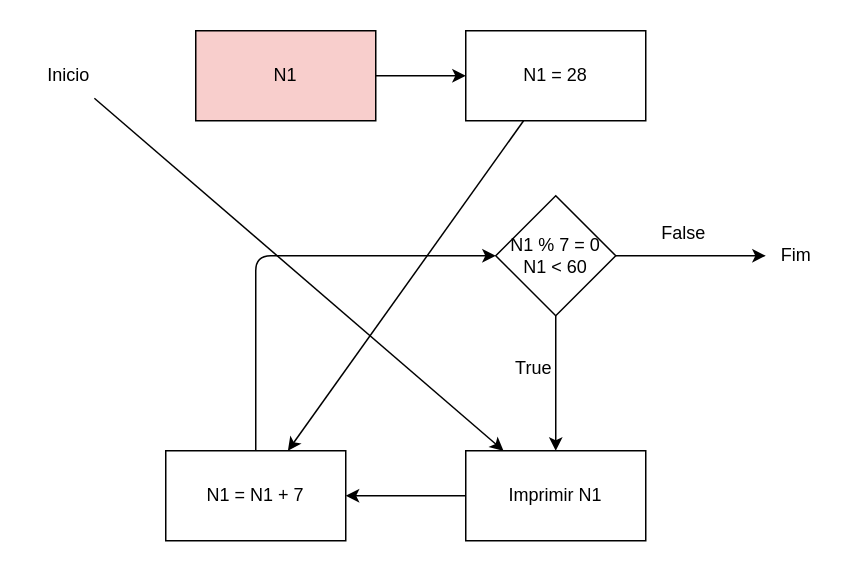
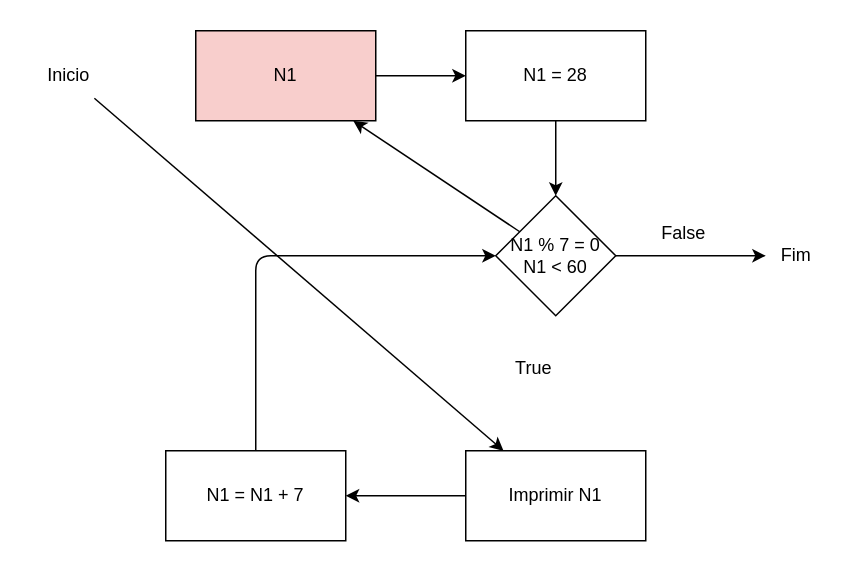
edge "N1 = 28" -> "N1 = N1 + 7": now "N1 = 28" -> "N1 % 7 = 0 N1 < 60"
edge "N1 % 7 = 0 N1 < 60" -> "Imprimir N1": now "N1 % 7 = 0 N1 < 60" -> "N1"
